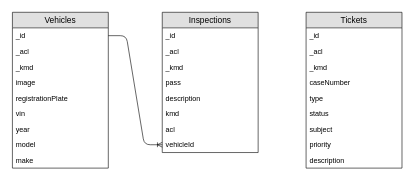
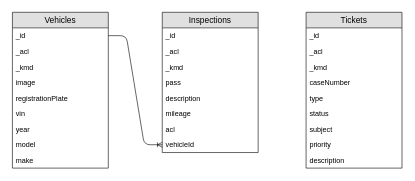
node "kmd": label "kmd" -> "mileage"
